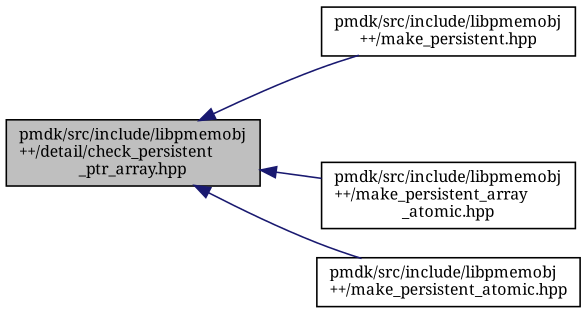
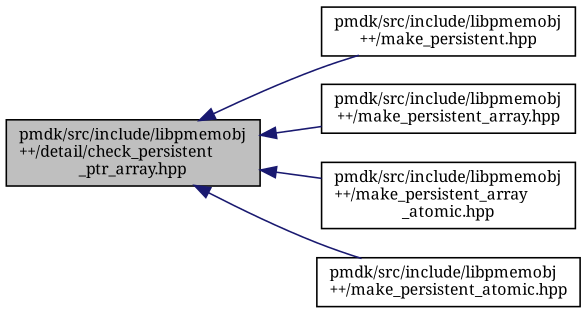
node "pmdk/src/include/libpmemobj ++/make_persistent_array.hpp": added
